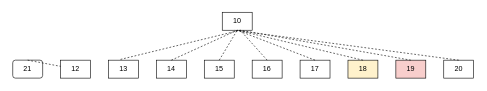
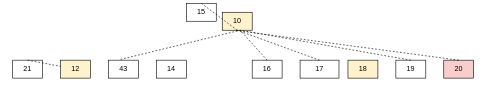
node "10": fillcolor #ffffff -> #fff2cc
edge "10" -- "14": removed
edge "10" -- "18": removed
node "21": shape rounded rectangle -> rectangle
node "12": fillcolor #ffffff -> #fff2cc
node "13": label "13" -> "43"
node "15": moved (219, 69) -> (201, 12)
node "17": size 30x18 -> 39x18
node "19": fillcolor #f8cecc -> #ffffff
node "20": fillcolor #ffffff -> #f8cecc
